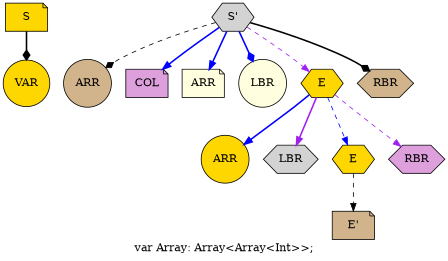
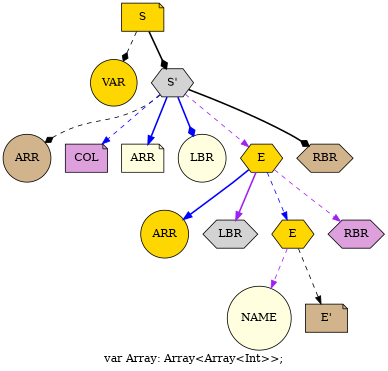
edge "S" -> "VAR": style bold -> dashed
edge "S'" -> "COL": style bold -> dashed
edge "S" -> "S'": added
node "NAME": added
